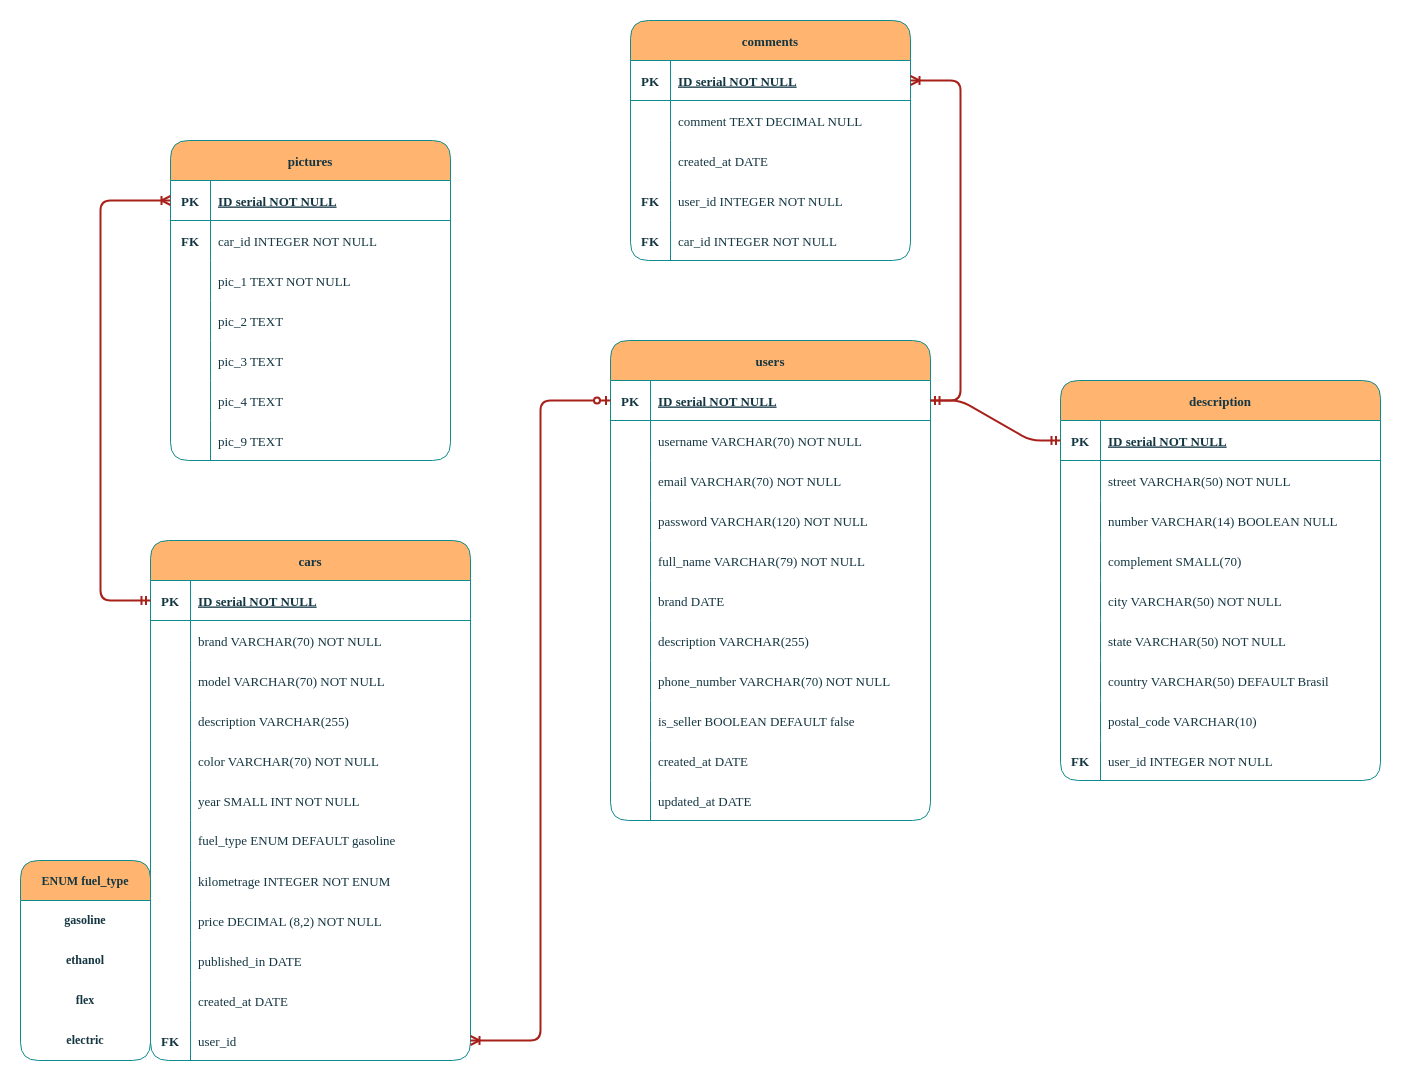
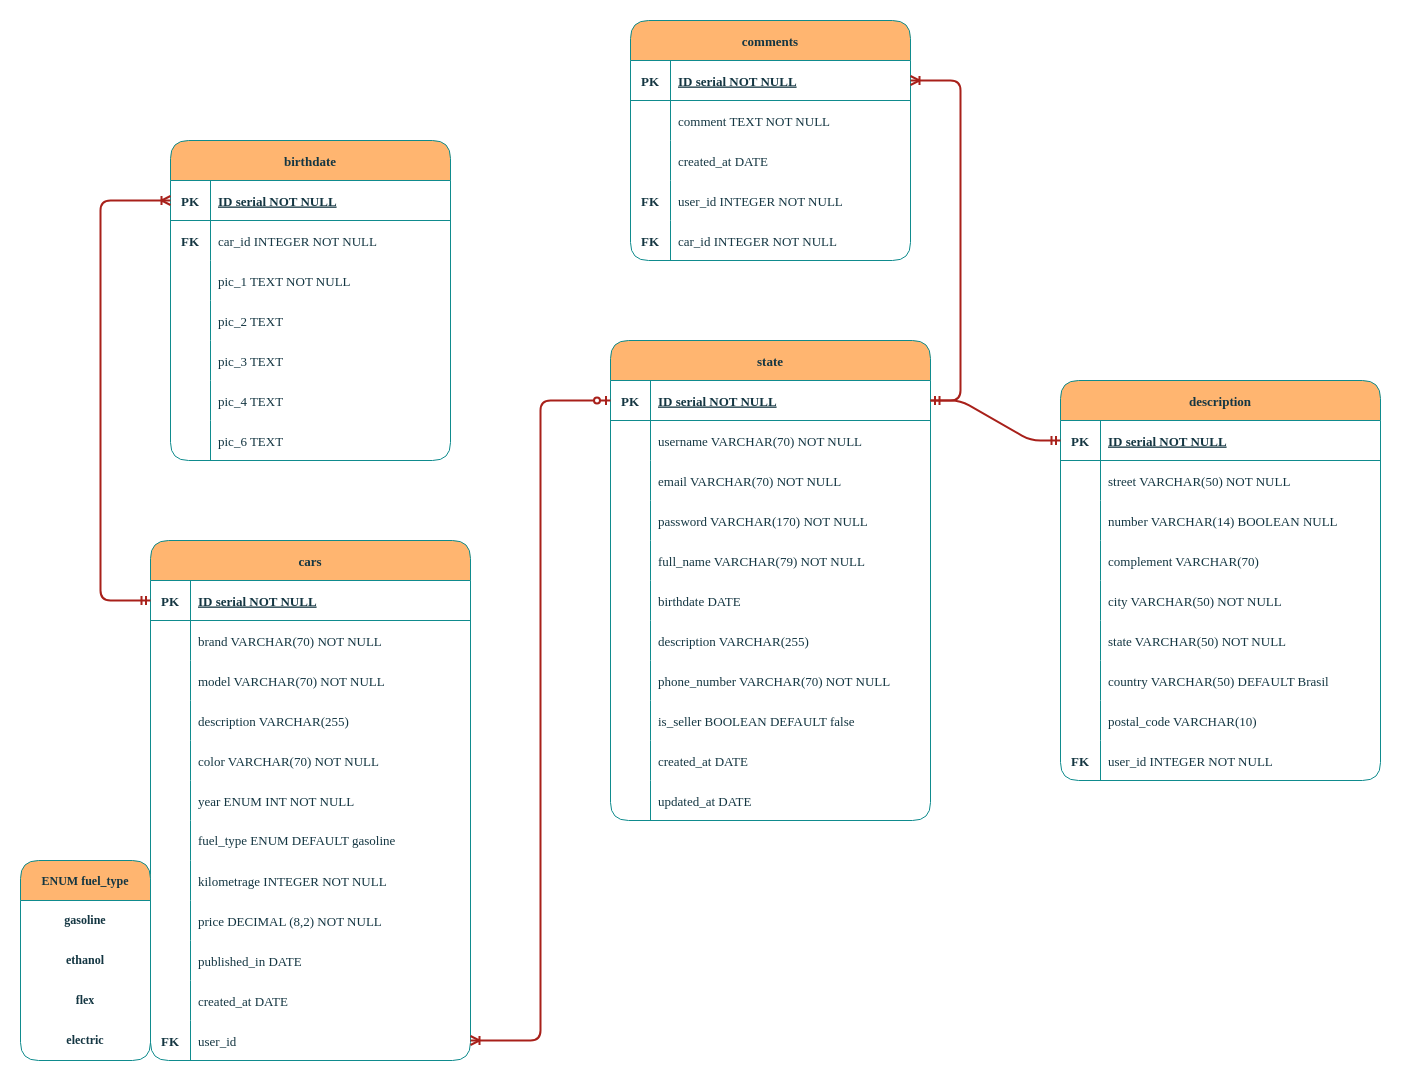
node "comment TEXT DECIMAL NULL": label "comment TEXT DECIMAL NULL" -> "comment TEXT NOT NULL"
node "pictures": label "pictures" -> "birthdate"
node "users": label "users" -> "state"
node "pic_9 TEXT": label "pic_9 TEXT" -> "pic_6 TEXT"
node "password VARCHAR(120) NOT NULL": label "password VARCHAR(120) NOT NULL" -> "password VARCHAR(170) NOT NULL"
node "complement SMALL(70)": label "complement SMALL(70)" -> "complement VARCHAR(70)"
node "brand DATE": label "brand DATE" -> "birthdate DATE"
node "year SMALL INT NOT NULL": label "year SMALL INT NOT NULL" -> "year ENUM INT NOT NULL"
node "kilometrage INTEGER NOT ENUM": label "kilometrage INTEGER NOT ENUM" -> "kilometrage INTEGER NOT NULL"
